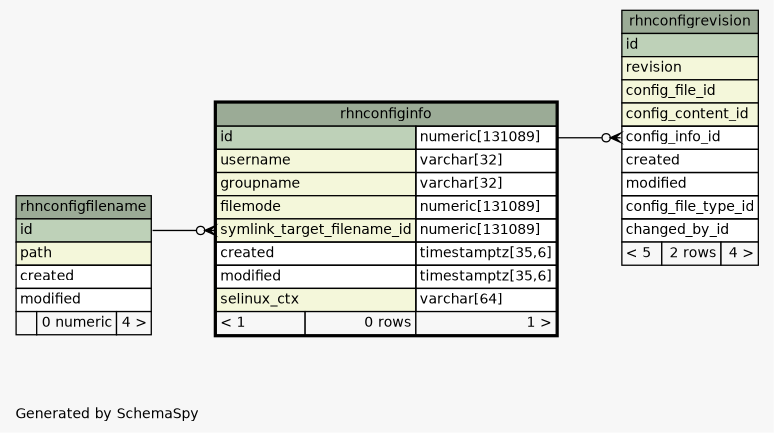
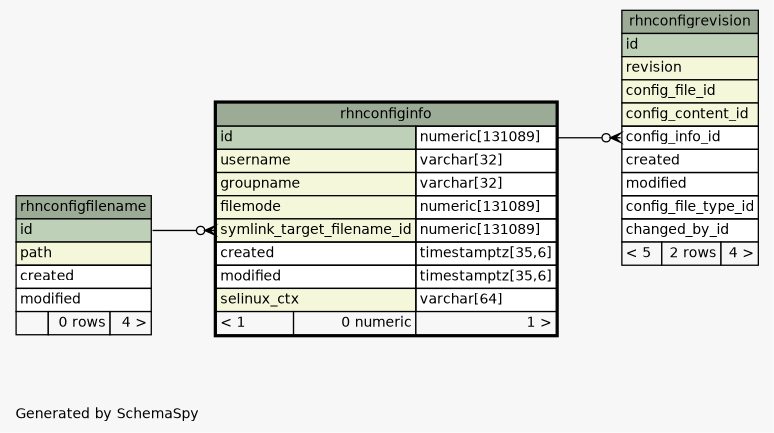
node "rhnconfigfilename": text "0 numeric" -> "0 rows"
node "rhnconfiginfo": text "0 rows" -> "0 numeric"
